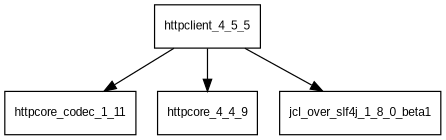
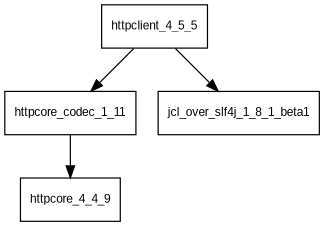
edge "httpclient_4_5_5" -> "httpcore_4_4_9": now "httpcore_codec_1_11" -> "httpcore_4_4_9"
node "jcl_over_slf4j_1_8_0_beta1": label "jcl_over_slf4j_1_8_0_beta1" -> "jcl_over_slf4j_1_8_1_beta1"
